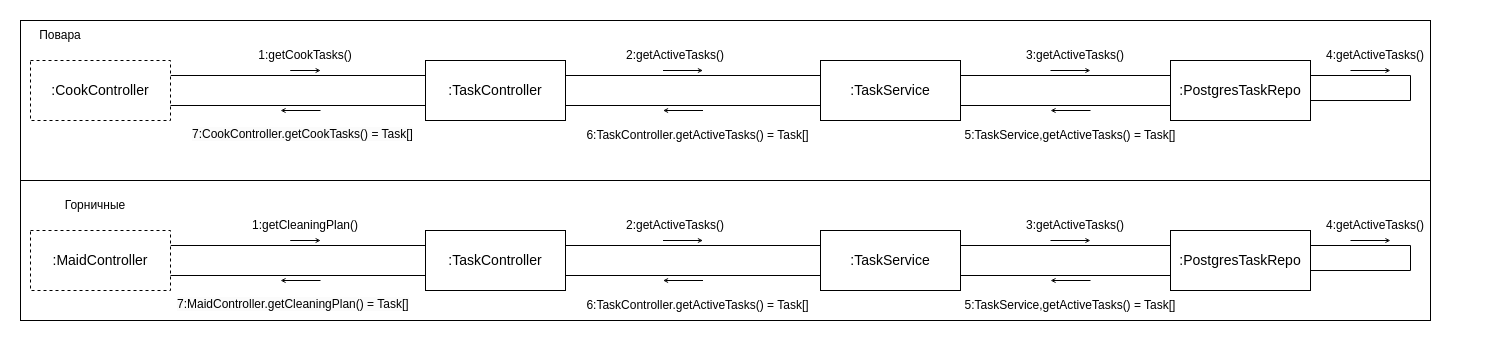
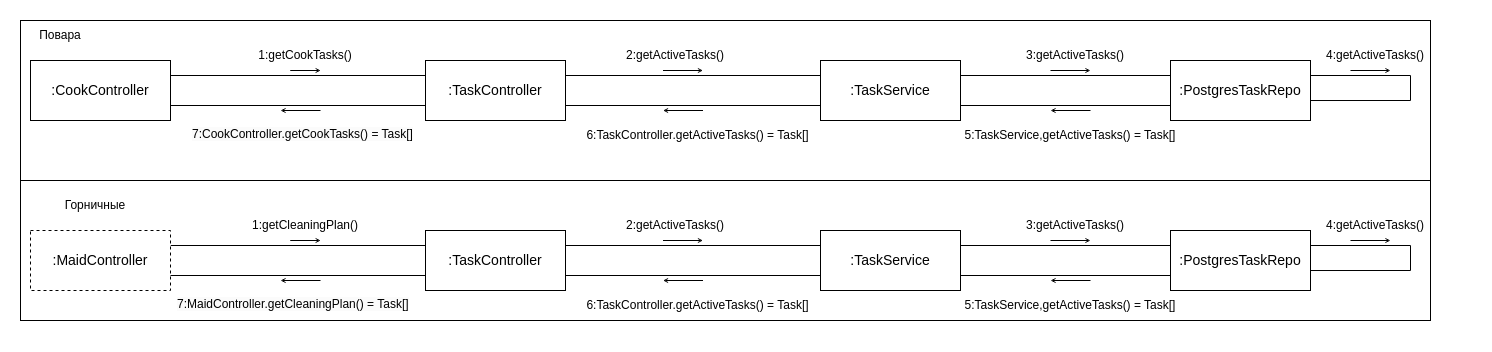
node ":CookController": style dashed -> solid
